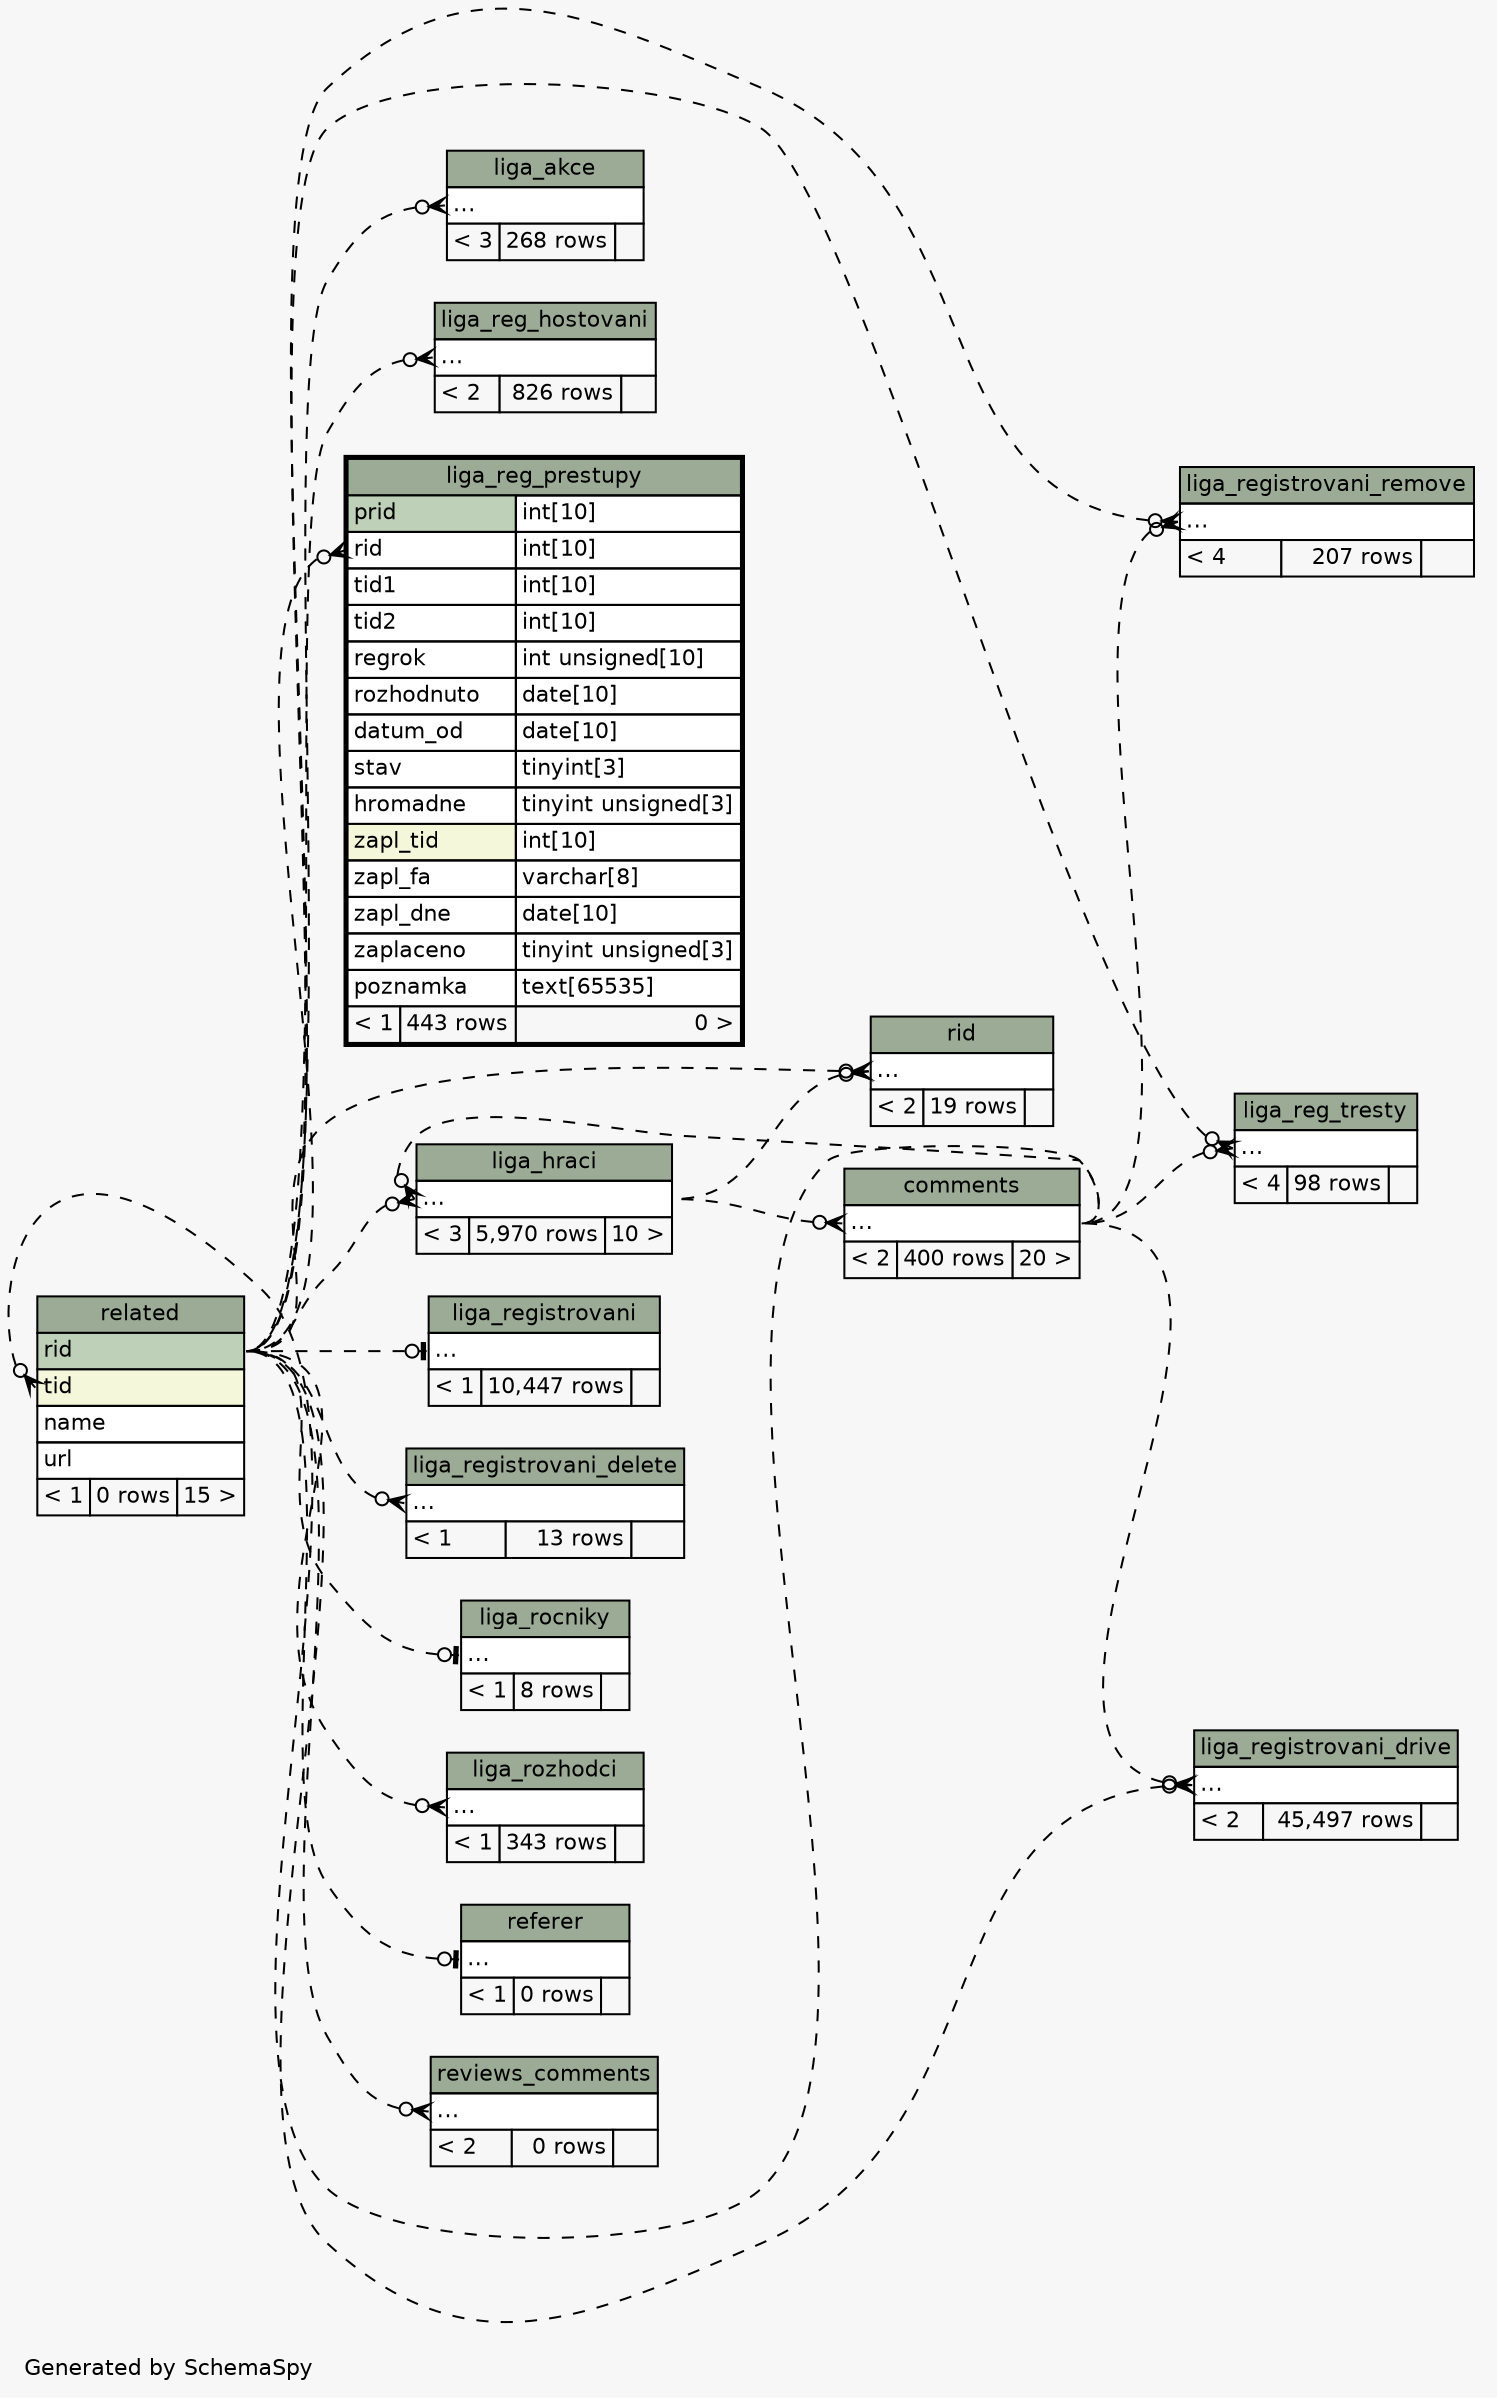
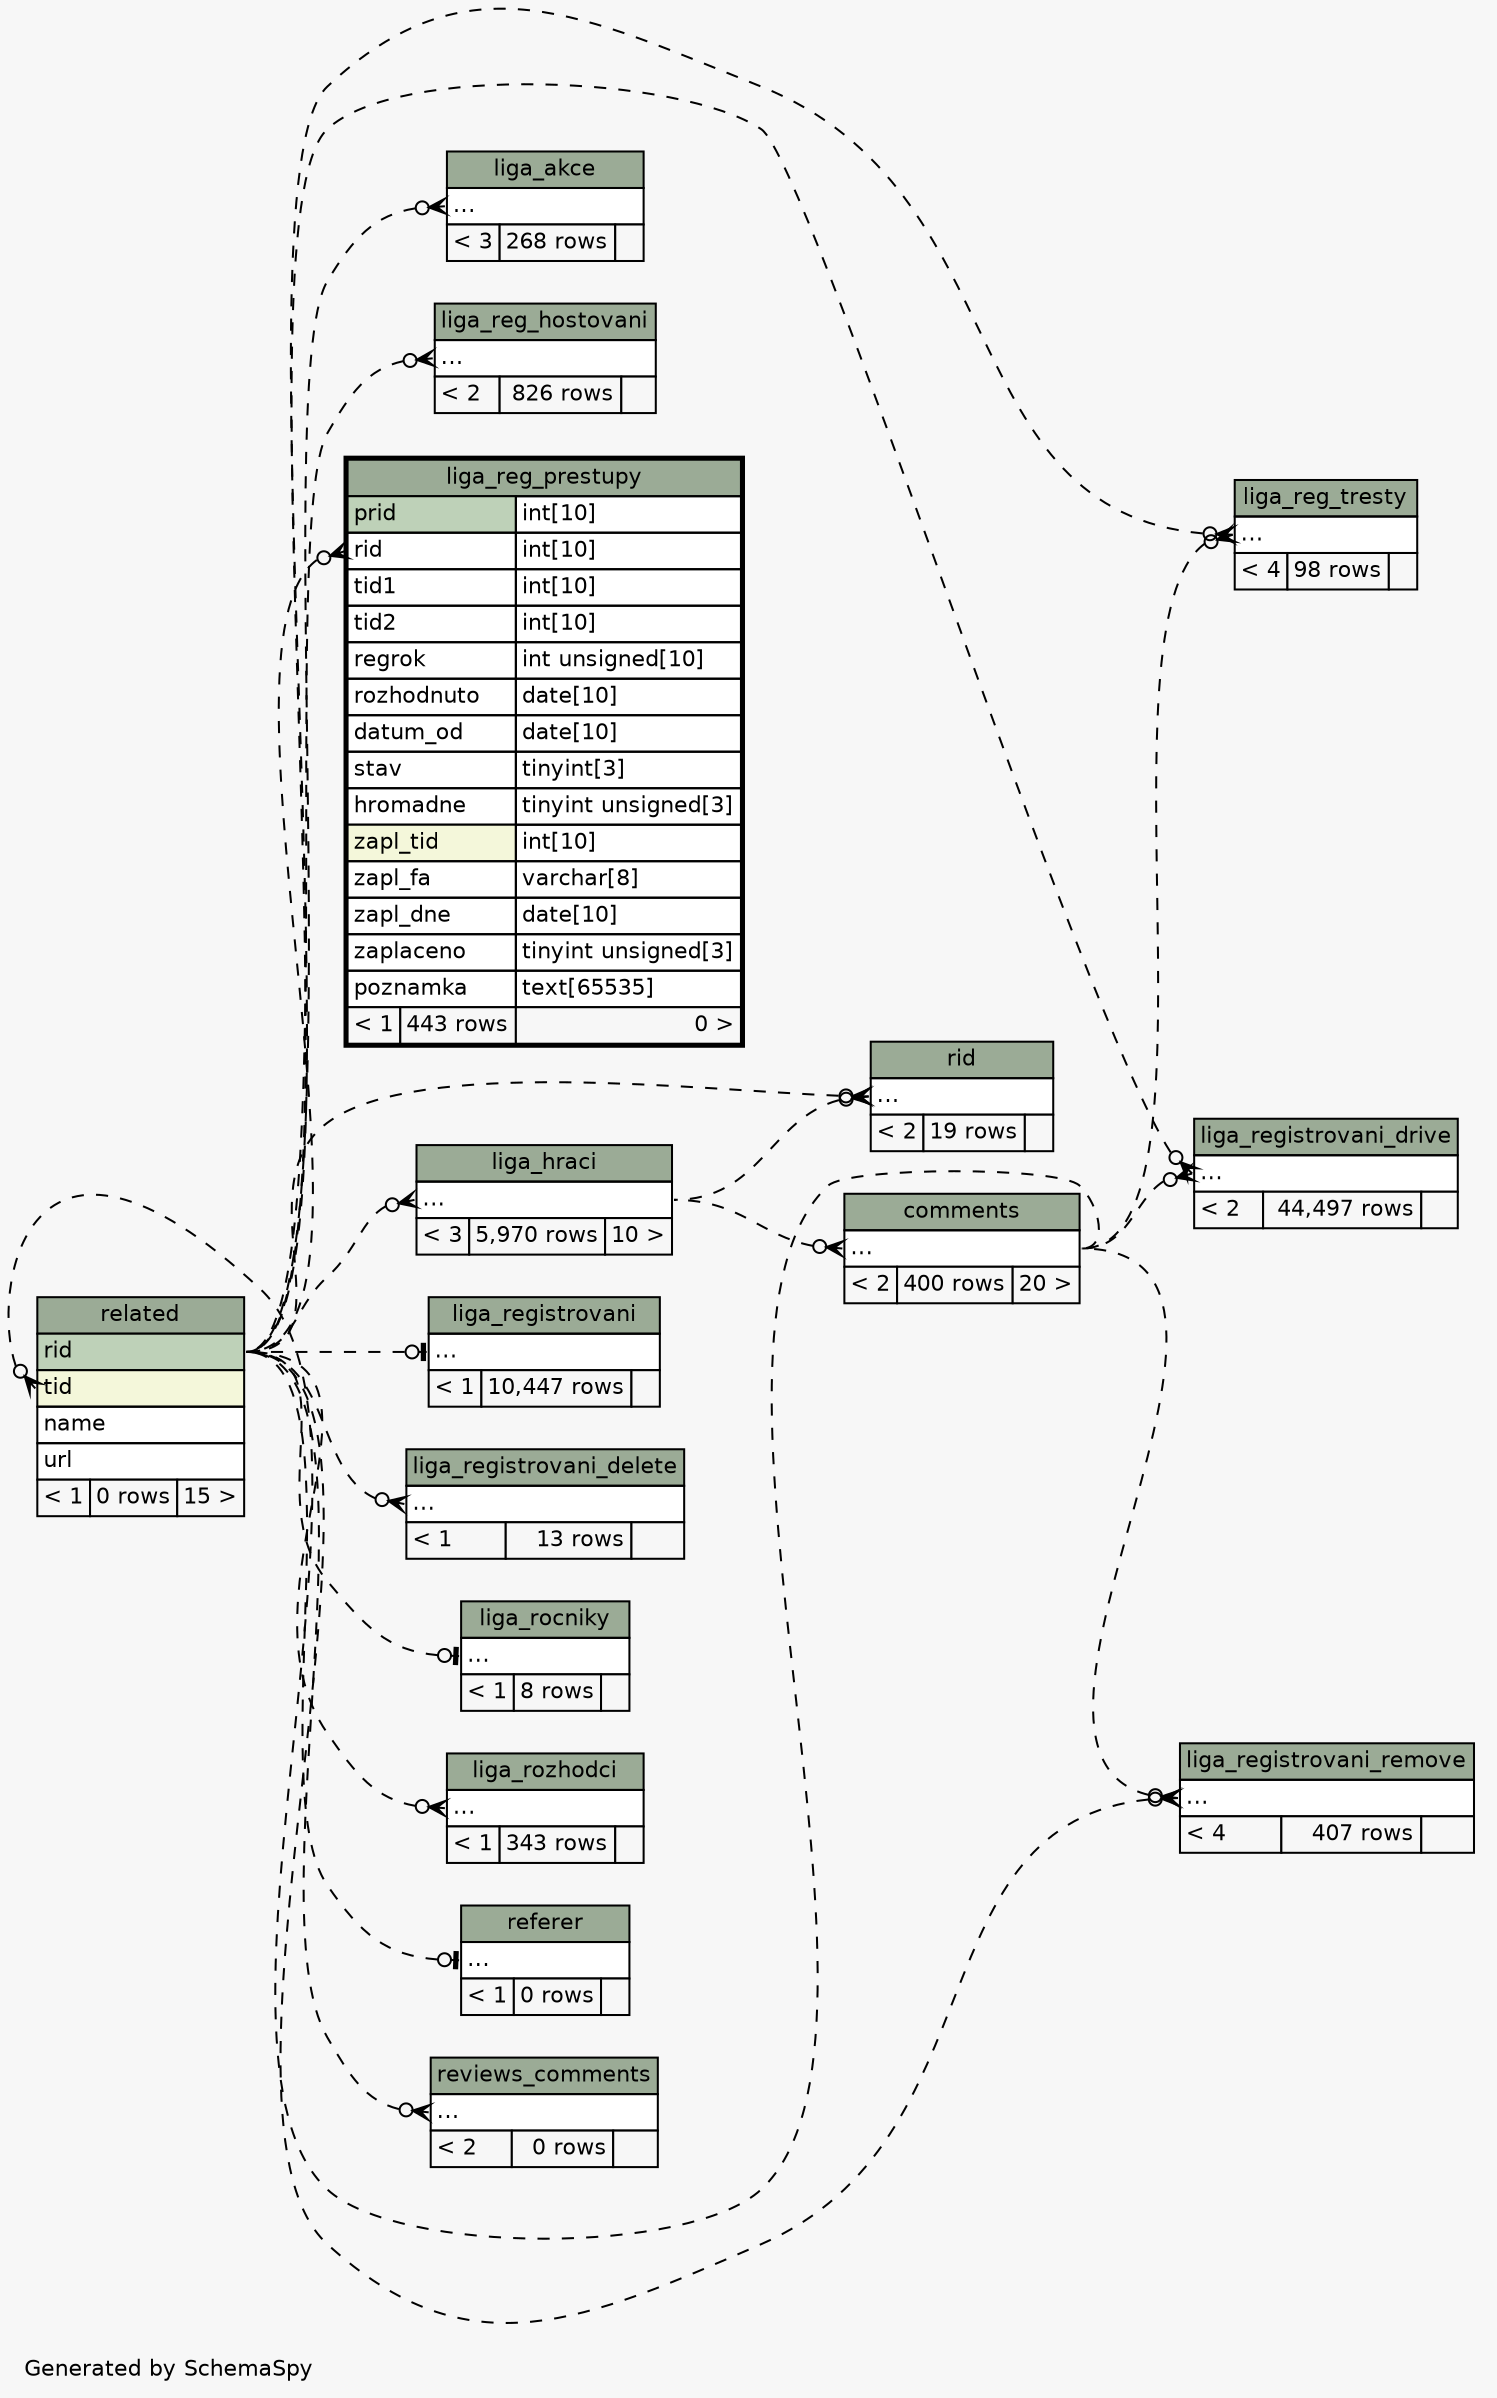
node "liga_registrovani_remove": text "207 rows" -> "407 rows"
edge "comments" -> "liga_hraci": removed
node "liga_registrovani_drive": text "45,497 rows" -> "44,497 rows"
